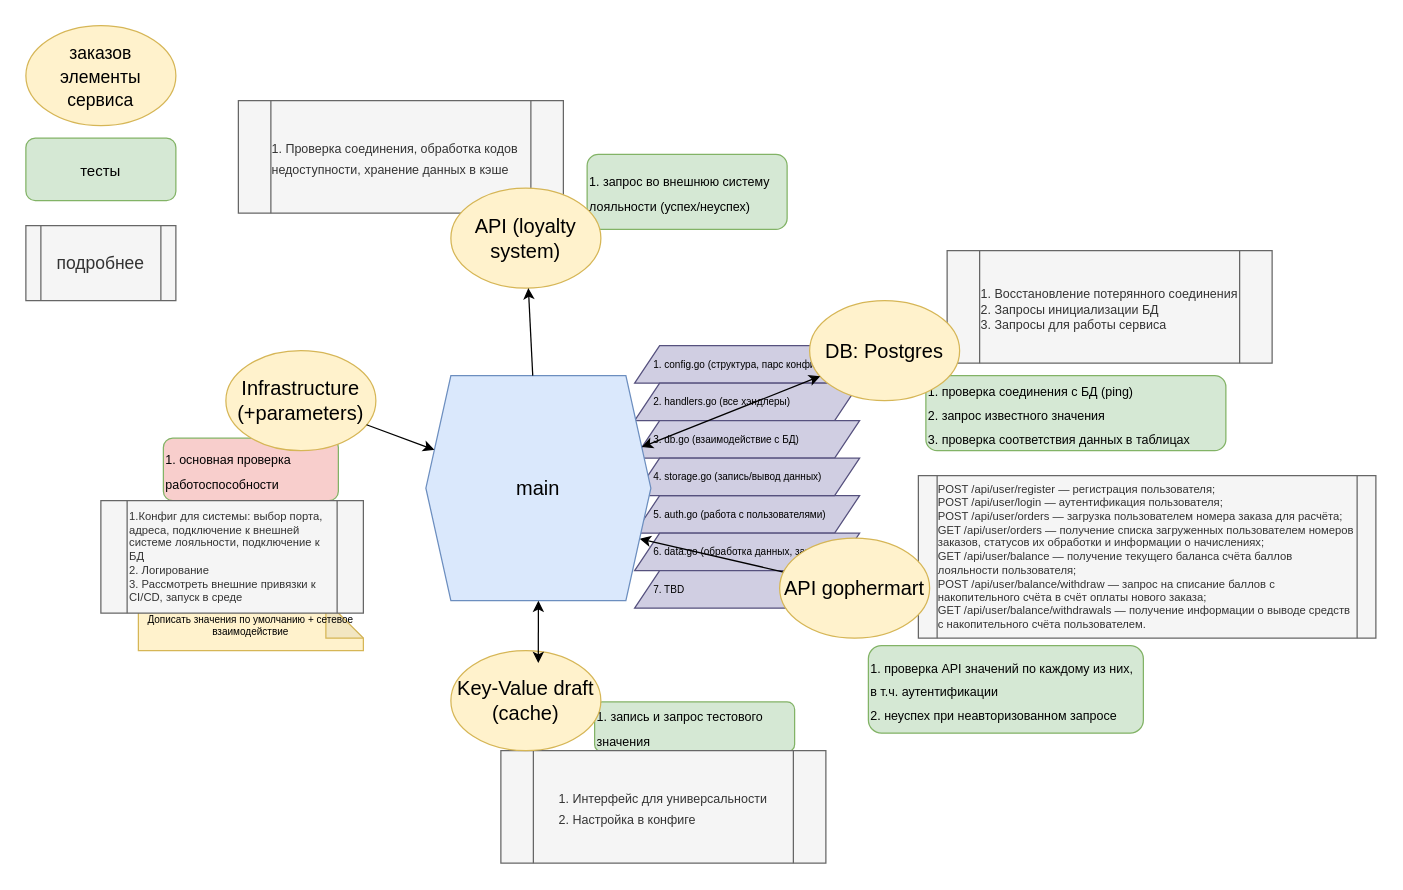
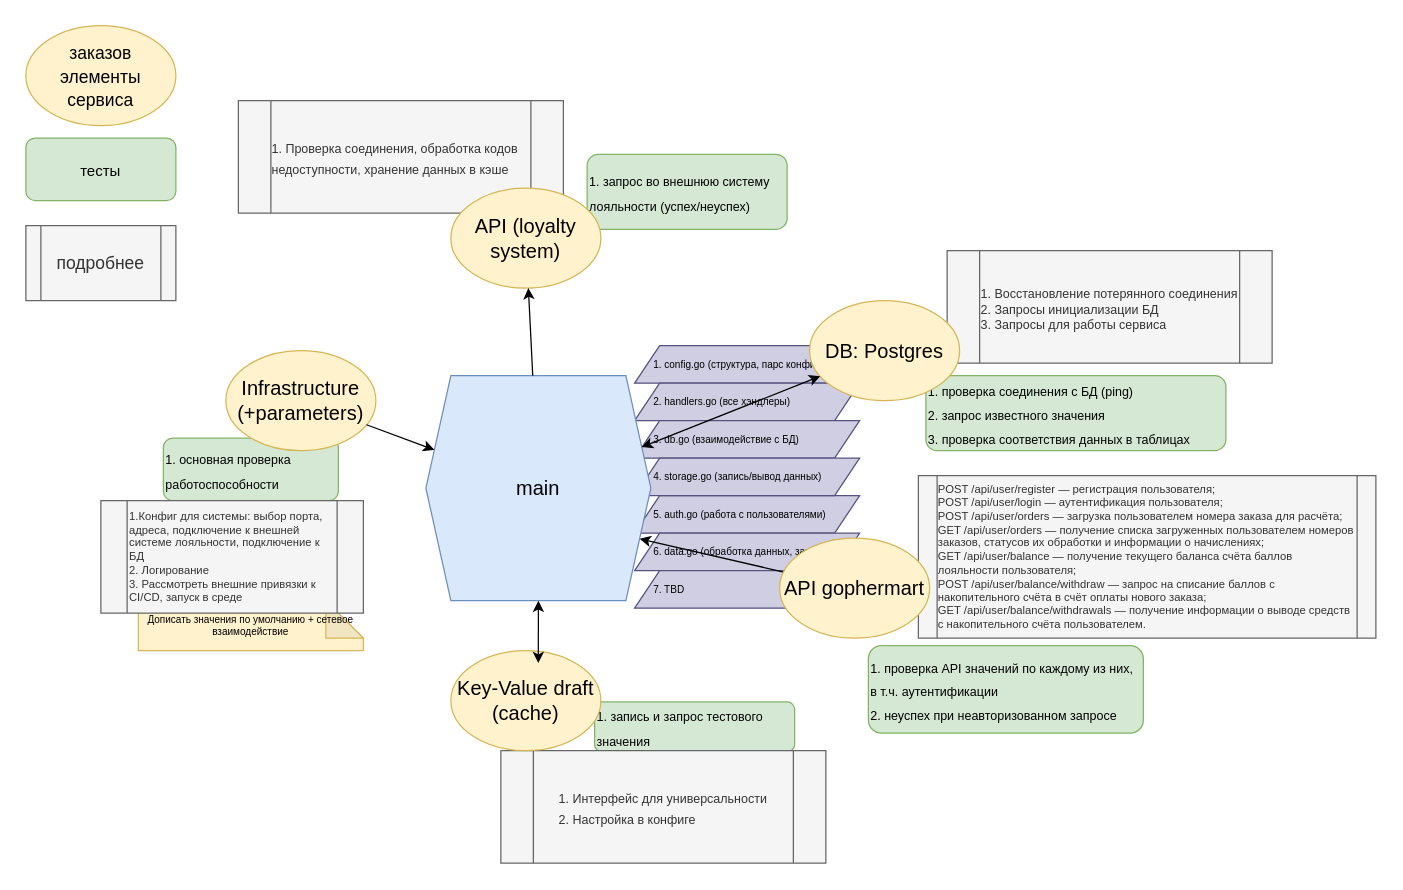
node "1. основная проверка работоспособности": fillcolor #f8cecc -> #d5e8d4
